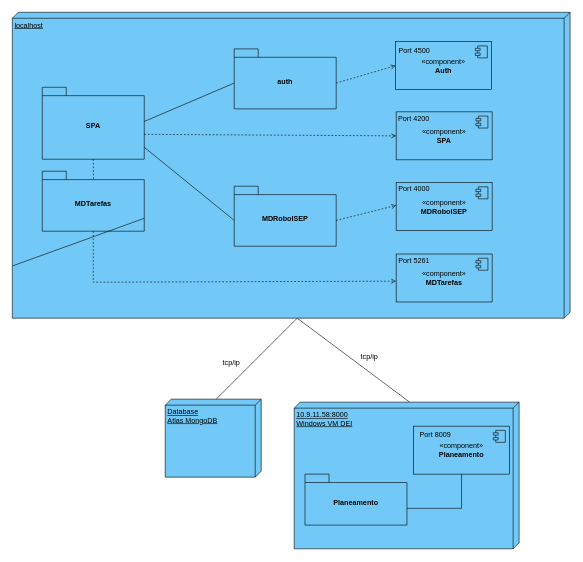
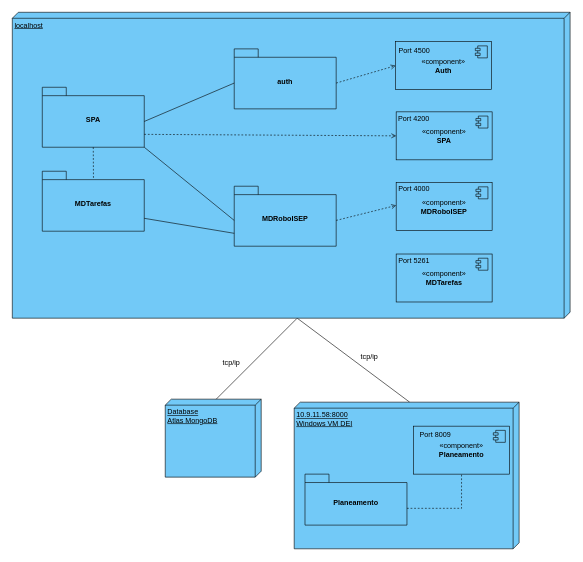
node "SPA": size 102x72 -> 102x60
edge "localhost" -- "MDTarefas": now "MDRoboISEP" -- "MDTarefas"
edge "MDTarefas" -> "«component» MDTarefas": removed
edge "«component» Planeamento" -- "Planeamento": style solid -> dashed
